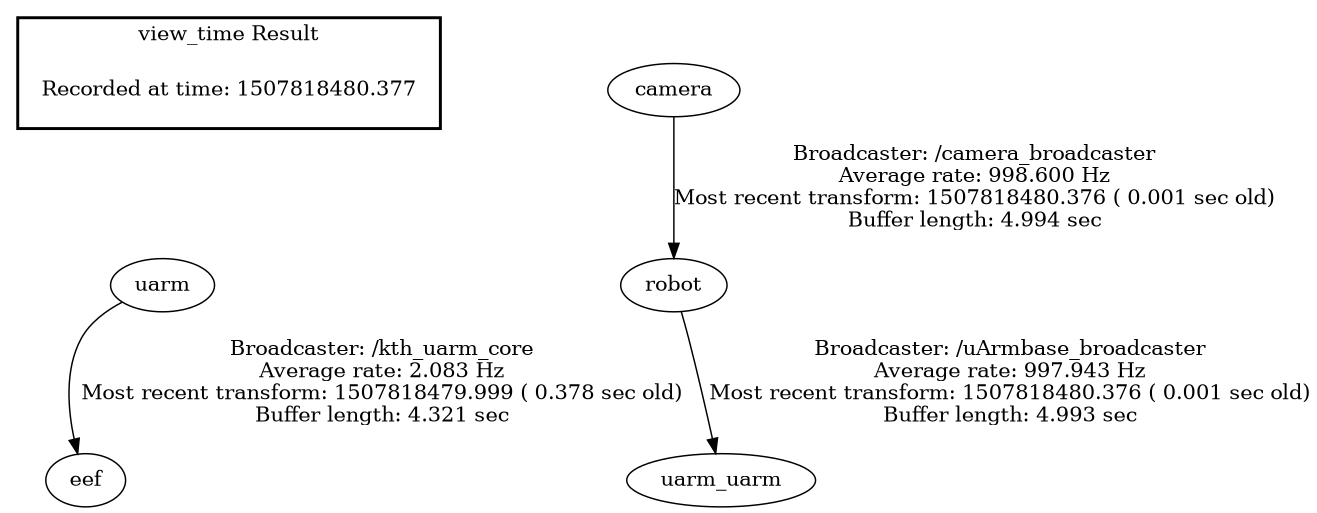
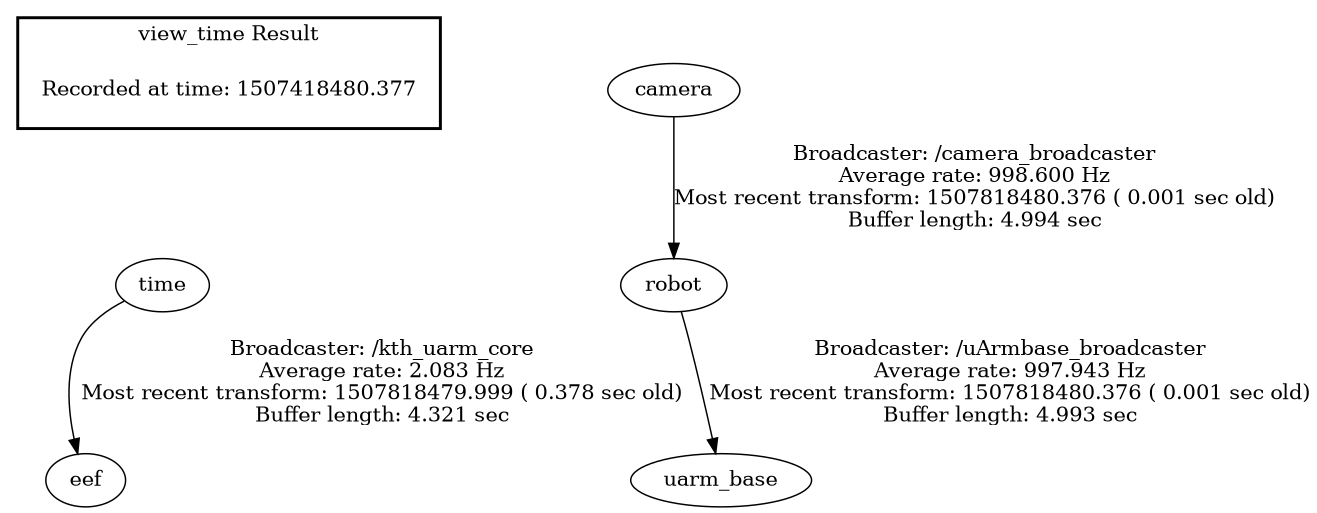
node "Recorded at time: 1507818480.377": label "Recorded at time: 1507818480.377" -> "Recorded at time: 1507418480.377"
node "uarm": label "uarm" -> "time"
node "uarm_uarm": label "uarm_uarm" -> "uarm_base"
